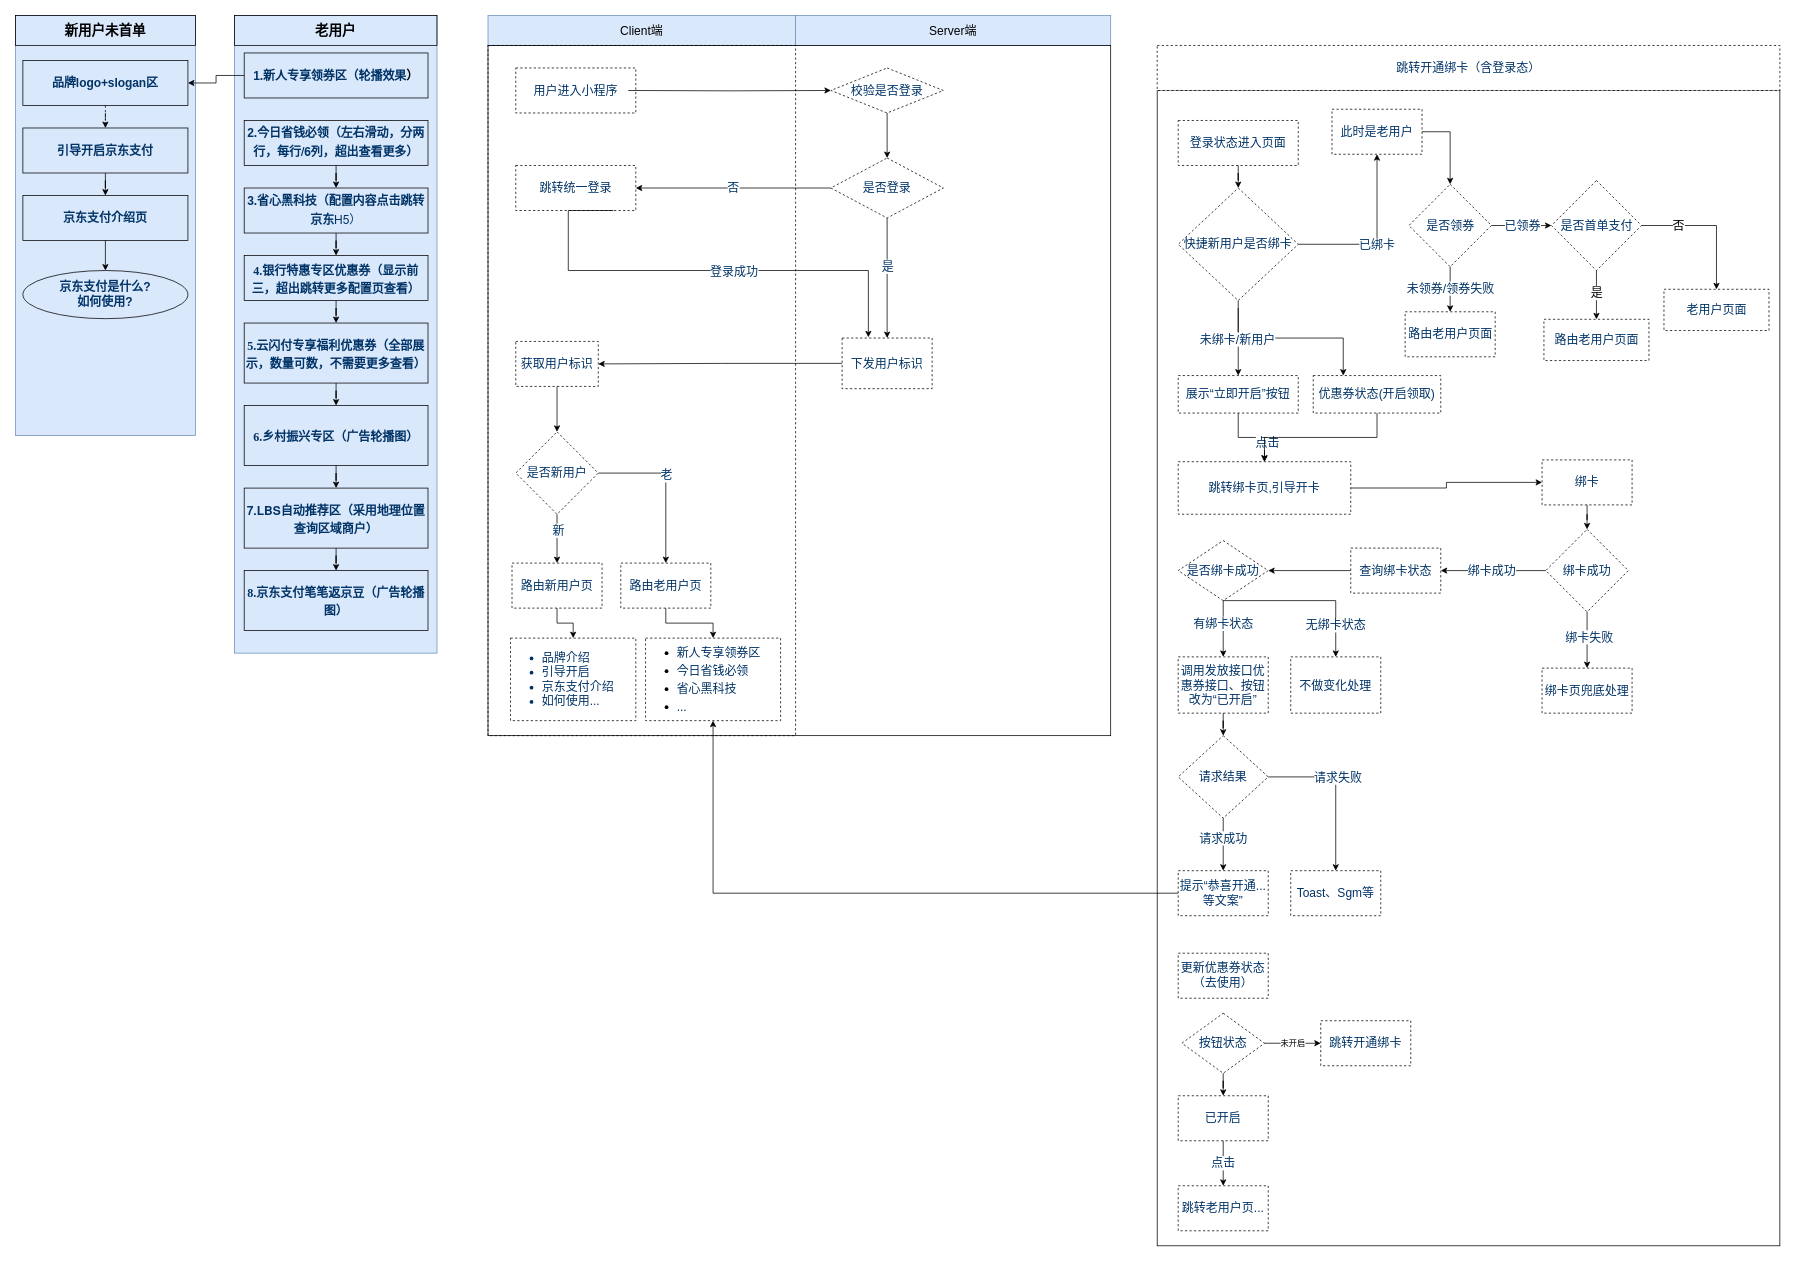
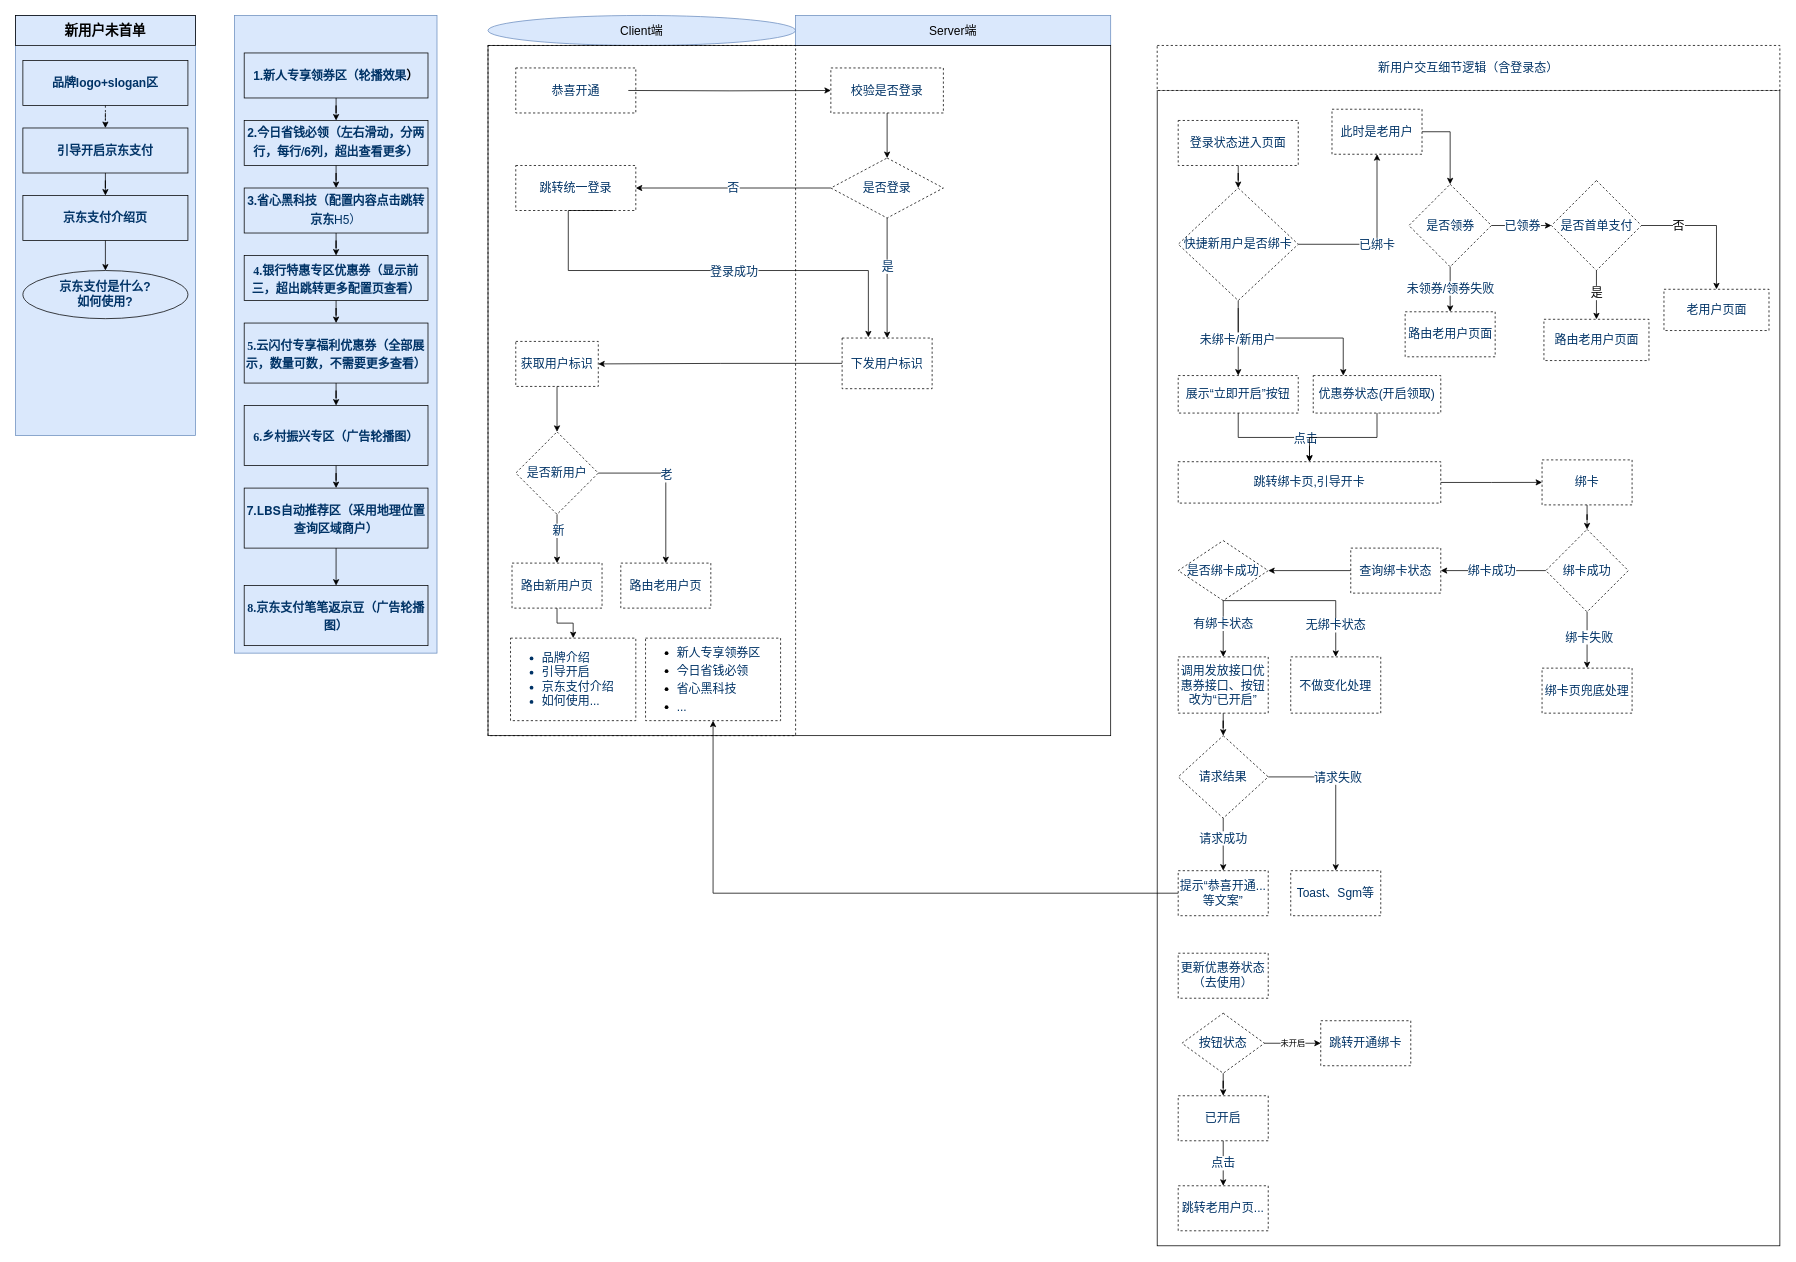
node "老用户": removed
node "Client端": shape rectangle -> ellipse
node "跳转开通绑卡（含登录态）": label "跳转开通绑卡（含登录态）" -> "新用户交互细节逻辑（含登录态）"
edge "1.新人专享领券区（轮播效果）" -> "品牌logo+slogan区": now "1.新人专享领券区（轮播效果）" -> "2.今日省钱必领（左右滑动，分两行，每行/6列，超出查看更多）"
node "用户进入小程序": label "用户进入小程序" -> "恭喜开通"
node "校验是否登录": shape diamond -> rectangle
node "跳转绑卡页,引导开卡": size 173x53 -> 263x41
node "8.京东支付笔笔返京豆（广告轮播图）": moved (336, 600) -> (336, 615)
edge "路由老用户页" -> "新人专享领券区 今日省钱必领 省心黑科技 ...": removed
